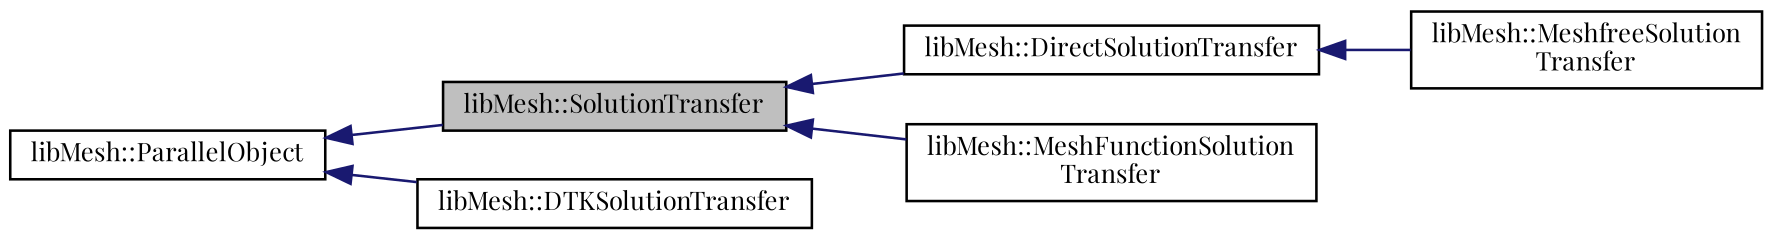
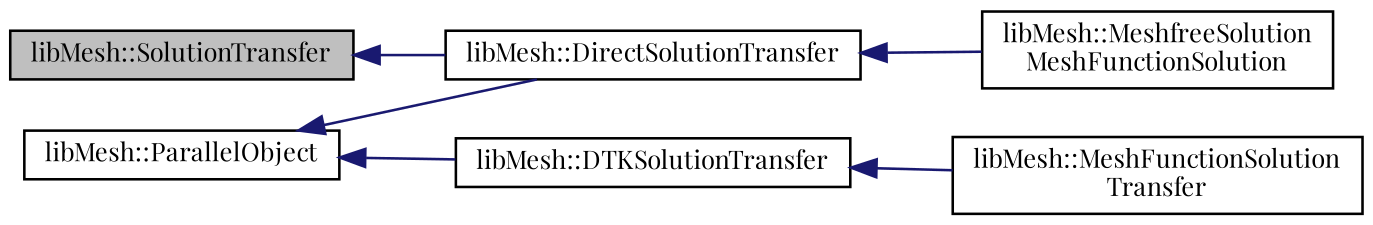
node "libMesh::MeshfreeSolution Transfer": label "libMesh::MeshfreeSolution Transfer" -> "libMesh::MeshfreeSolution MeshFunctionSolution"
edge "libMesh::SolutionTransfer" -> "libMesh::ParallelObject": now "libMesh::DirectSolutionTransfer" -> "libMesh::ParallelObject"
edge "libMesh::MeshFunctionSolution Transfer" -> "libMesh::SolutionTransfer": now "libMesh::MeshFunctionSolution Transfer" -> "libMesh::DTKSolutionTransfer"
